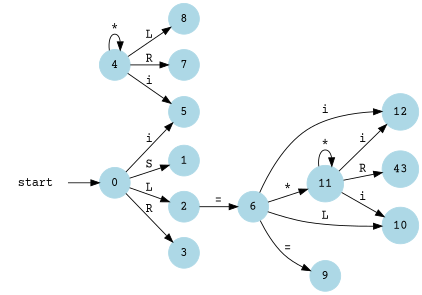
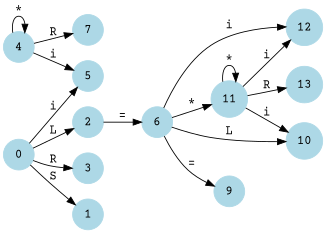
node "8": removed
node "43": label "43" -> "13"
node "start": removed
